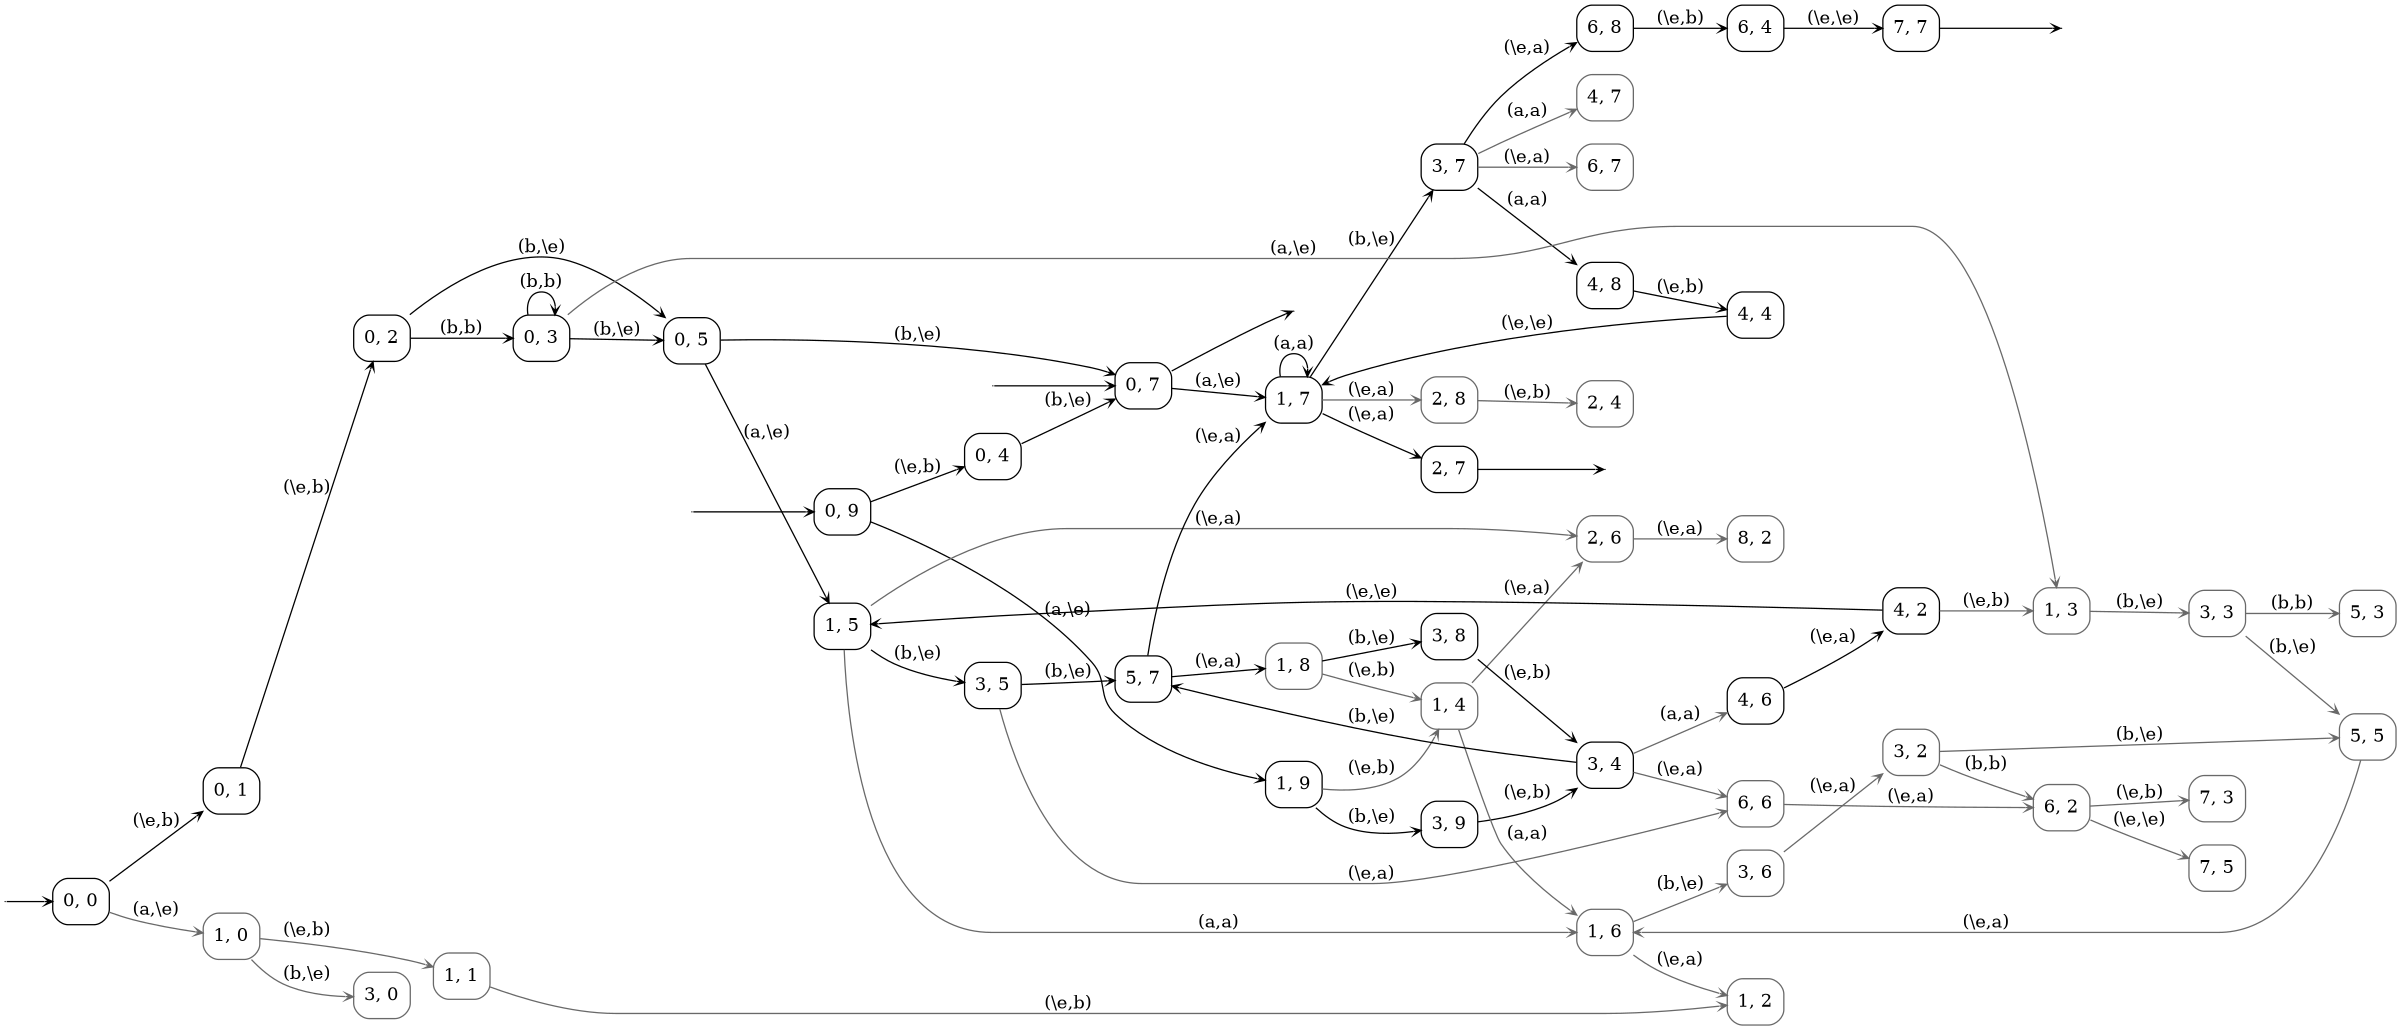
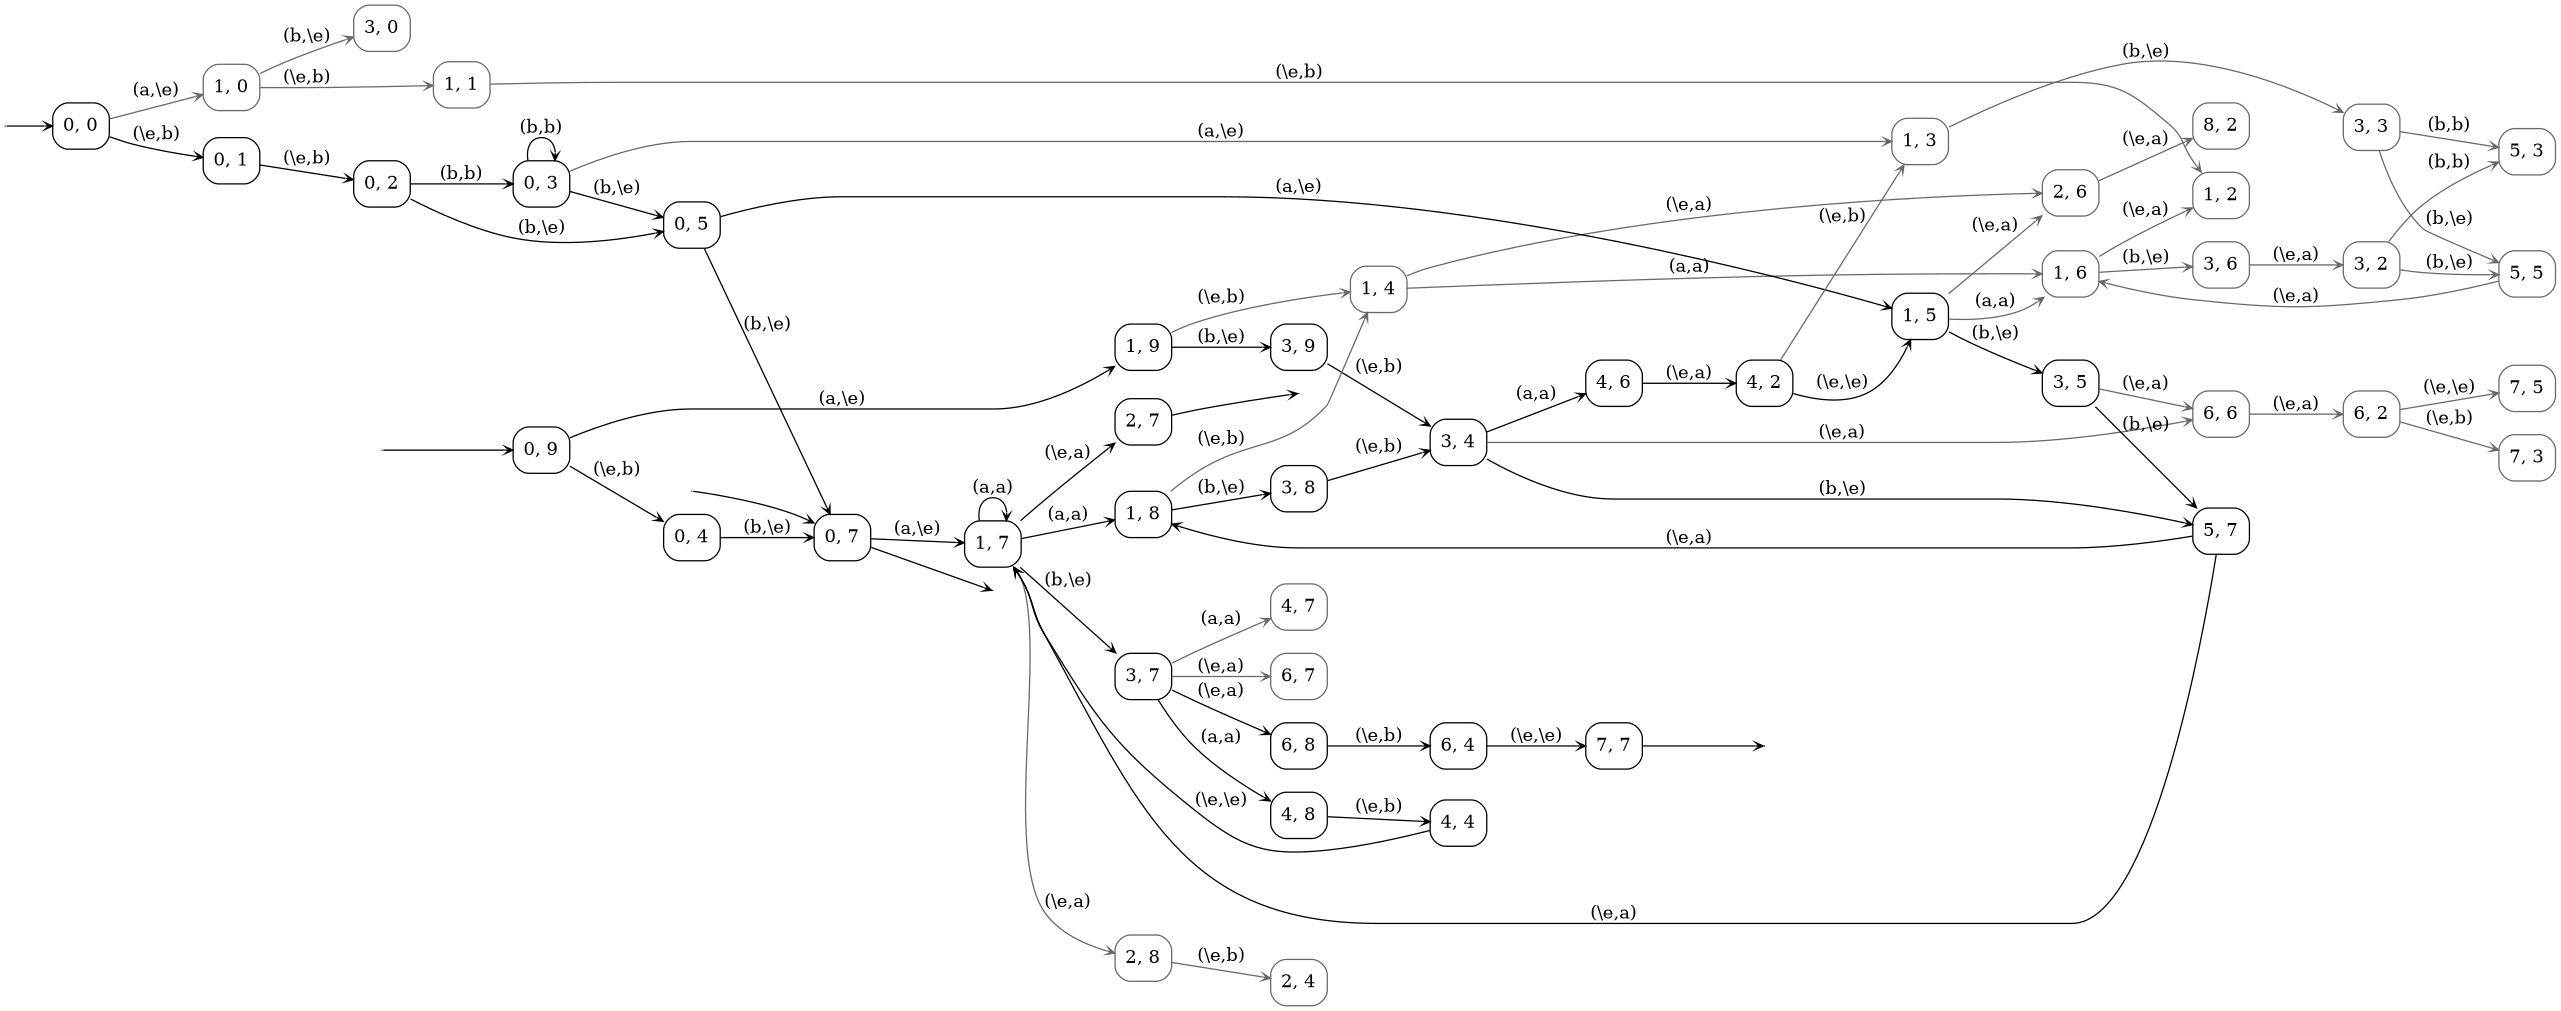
edge "1, 7" -> "1, 8": added, label "(a,a)"
node "1, 8": color DimGray -> black
edge "3, 4" -> "4, 6": color DimGray -> black
edge "3, 2" -> "6, 2": now "3, 2" -> "5, 3"
